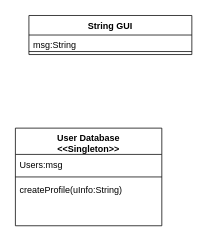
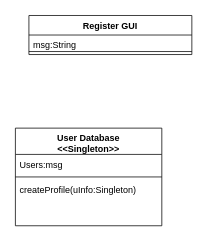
node "String GUI": label "String GUI" -> "Register GUI"
node "createProfile(uInfo:String)": label "createProfile(uInfo:String)" -> "createProfile(uInfo:Singleton)"
